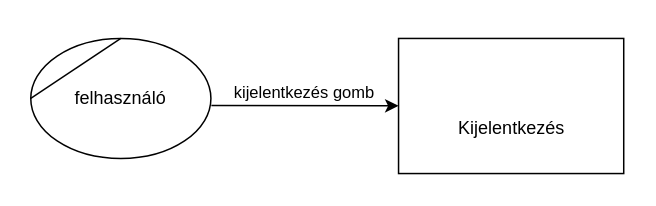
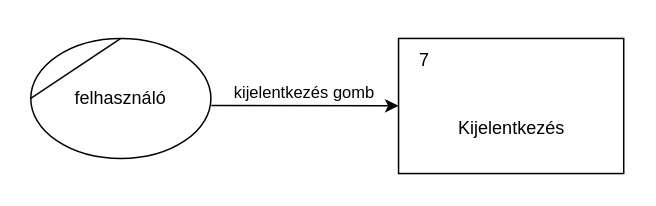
node "7": added
